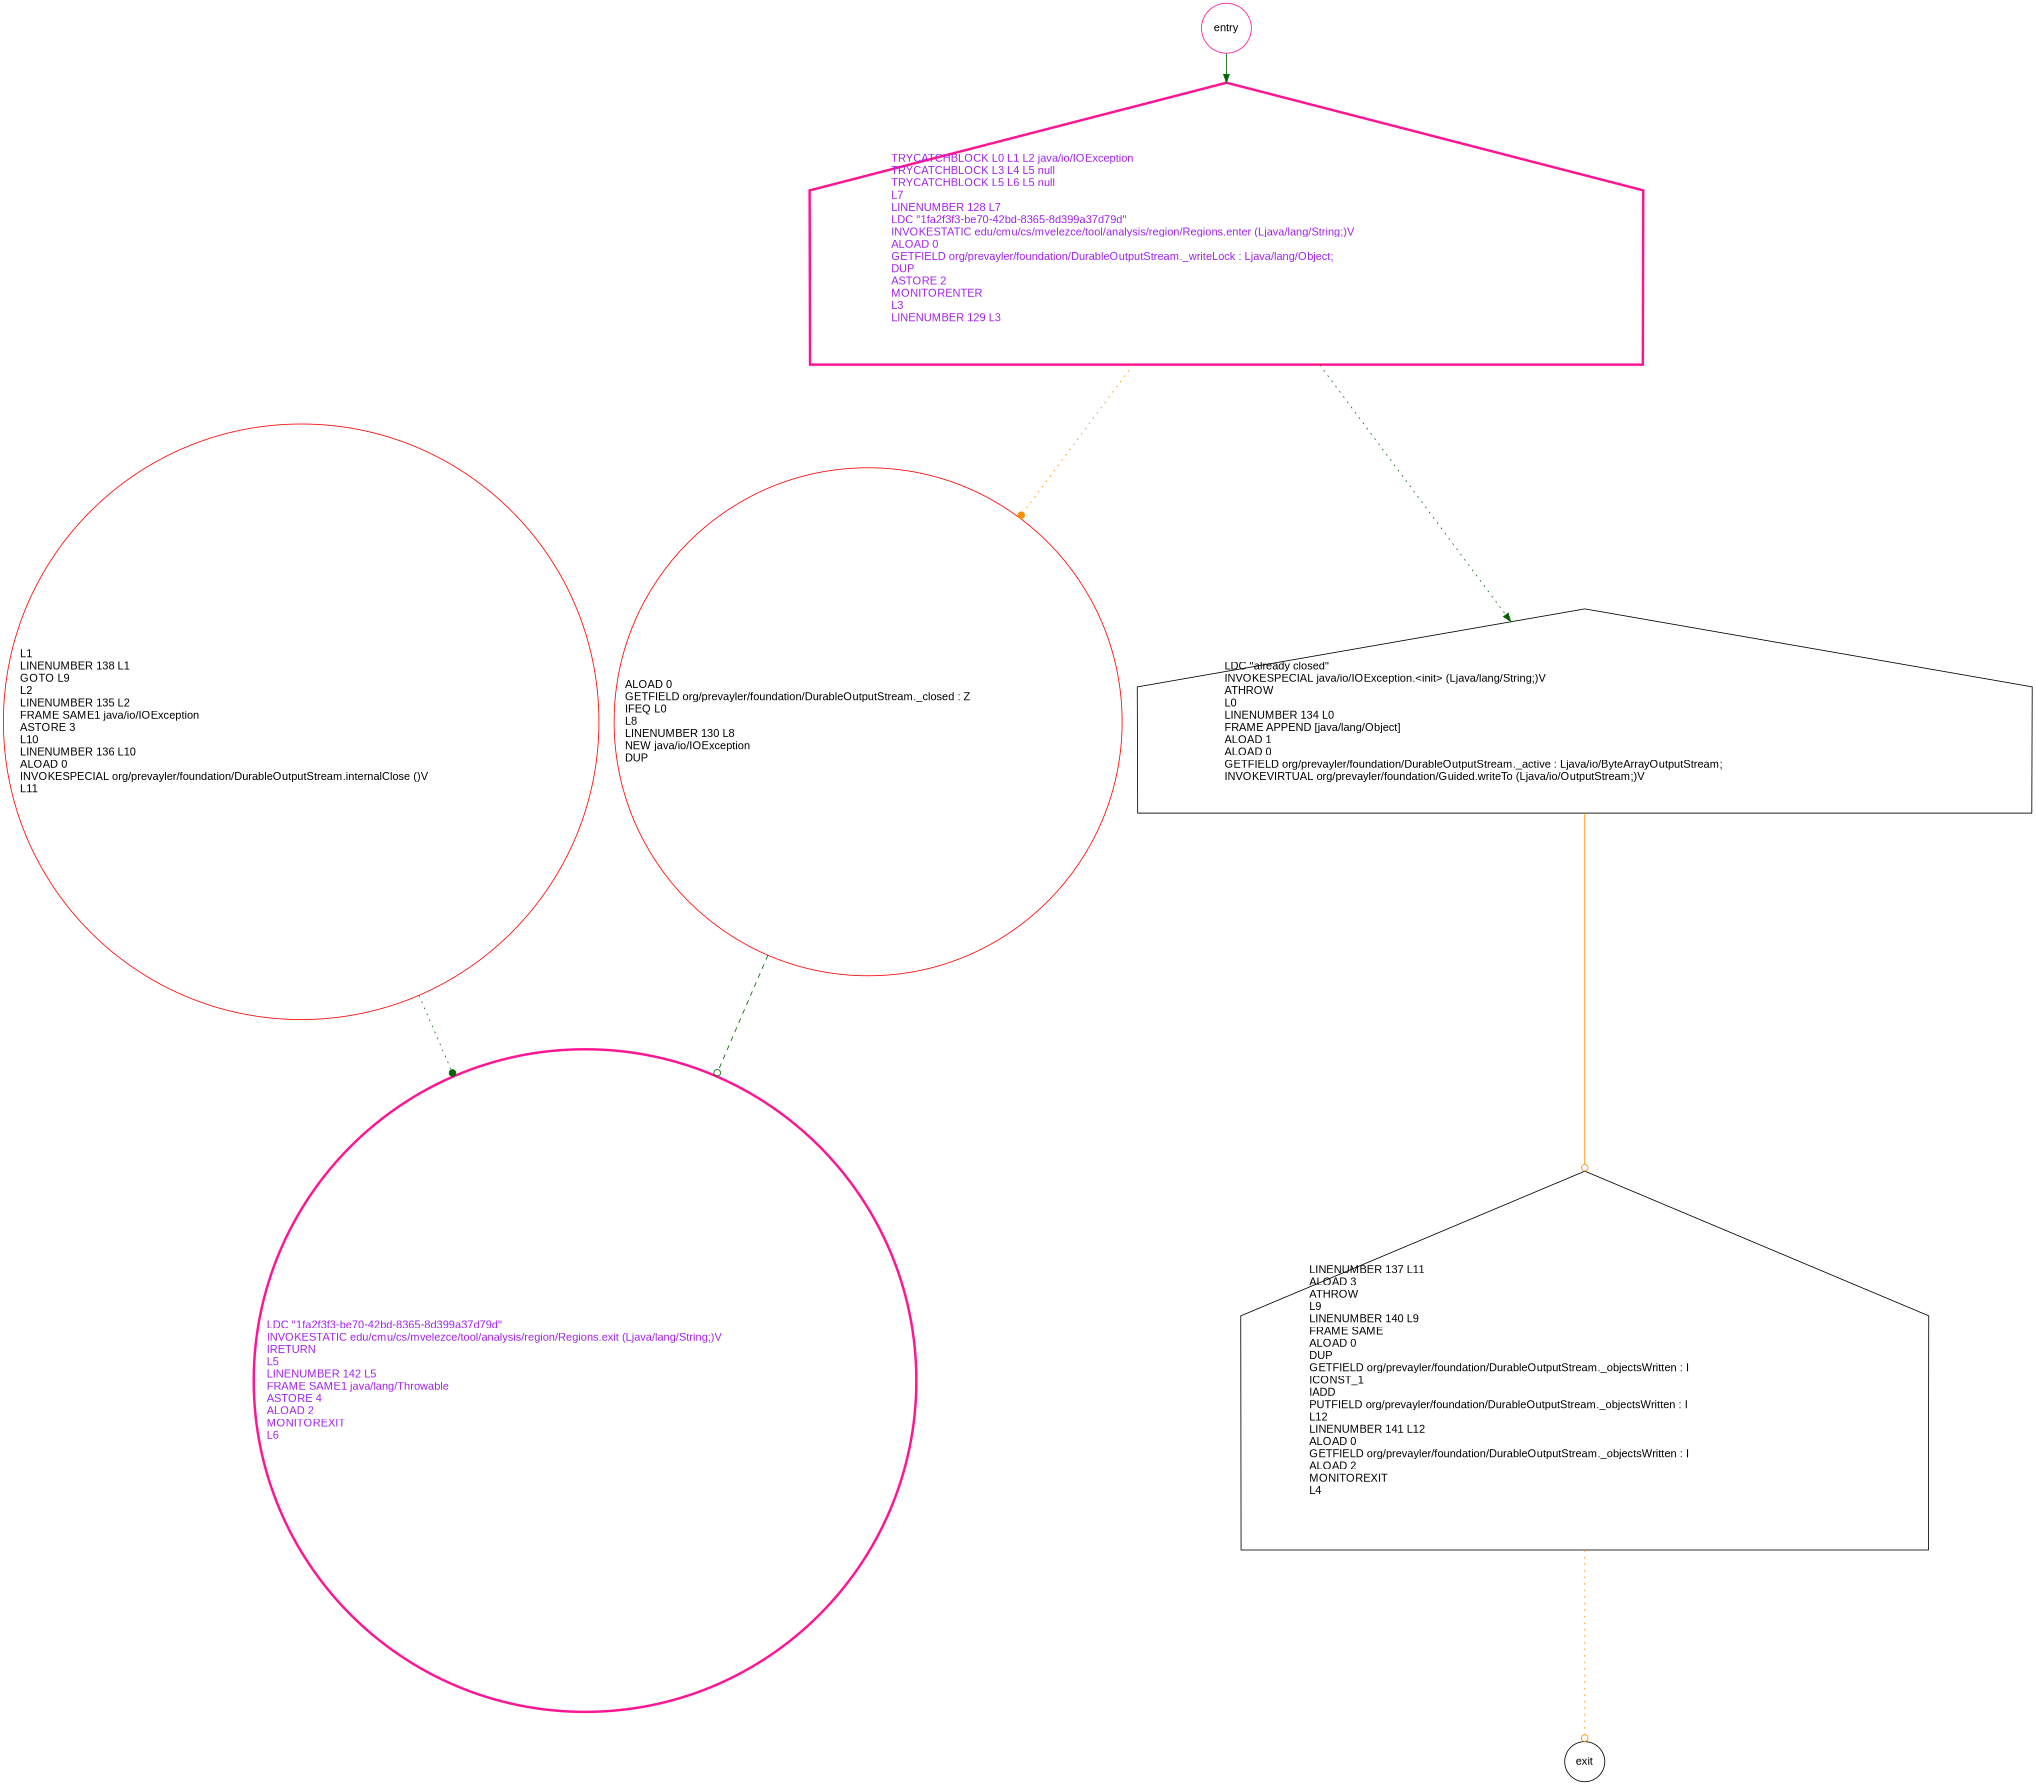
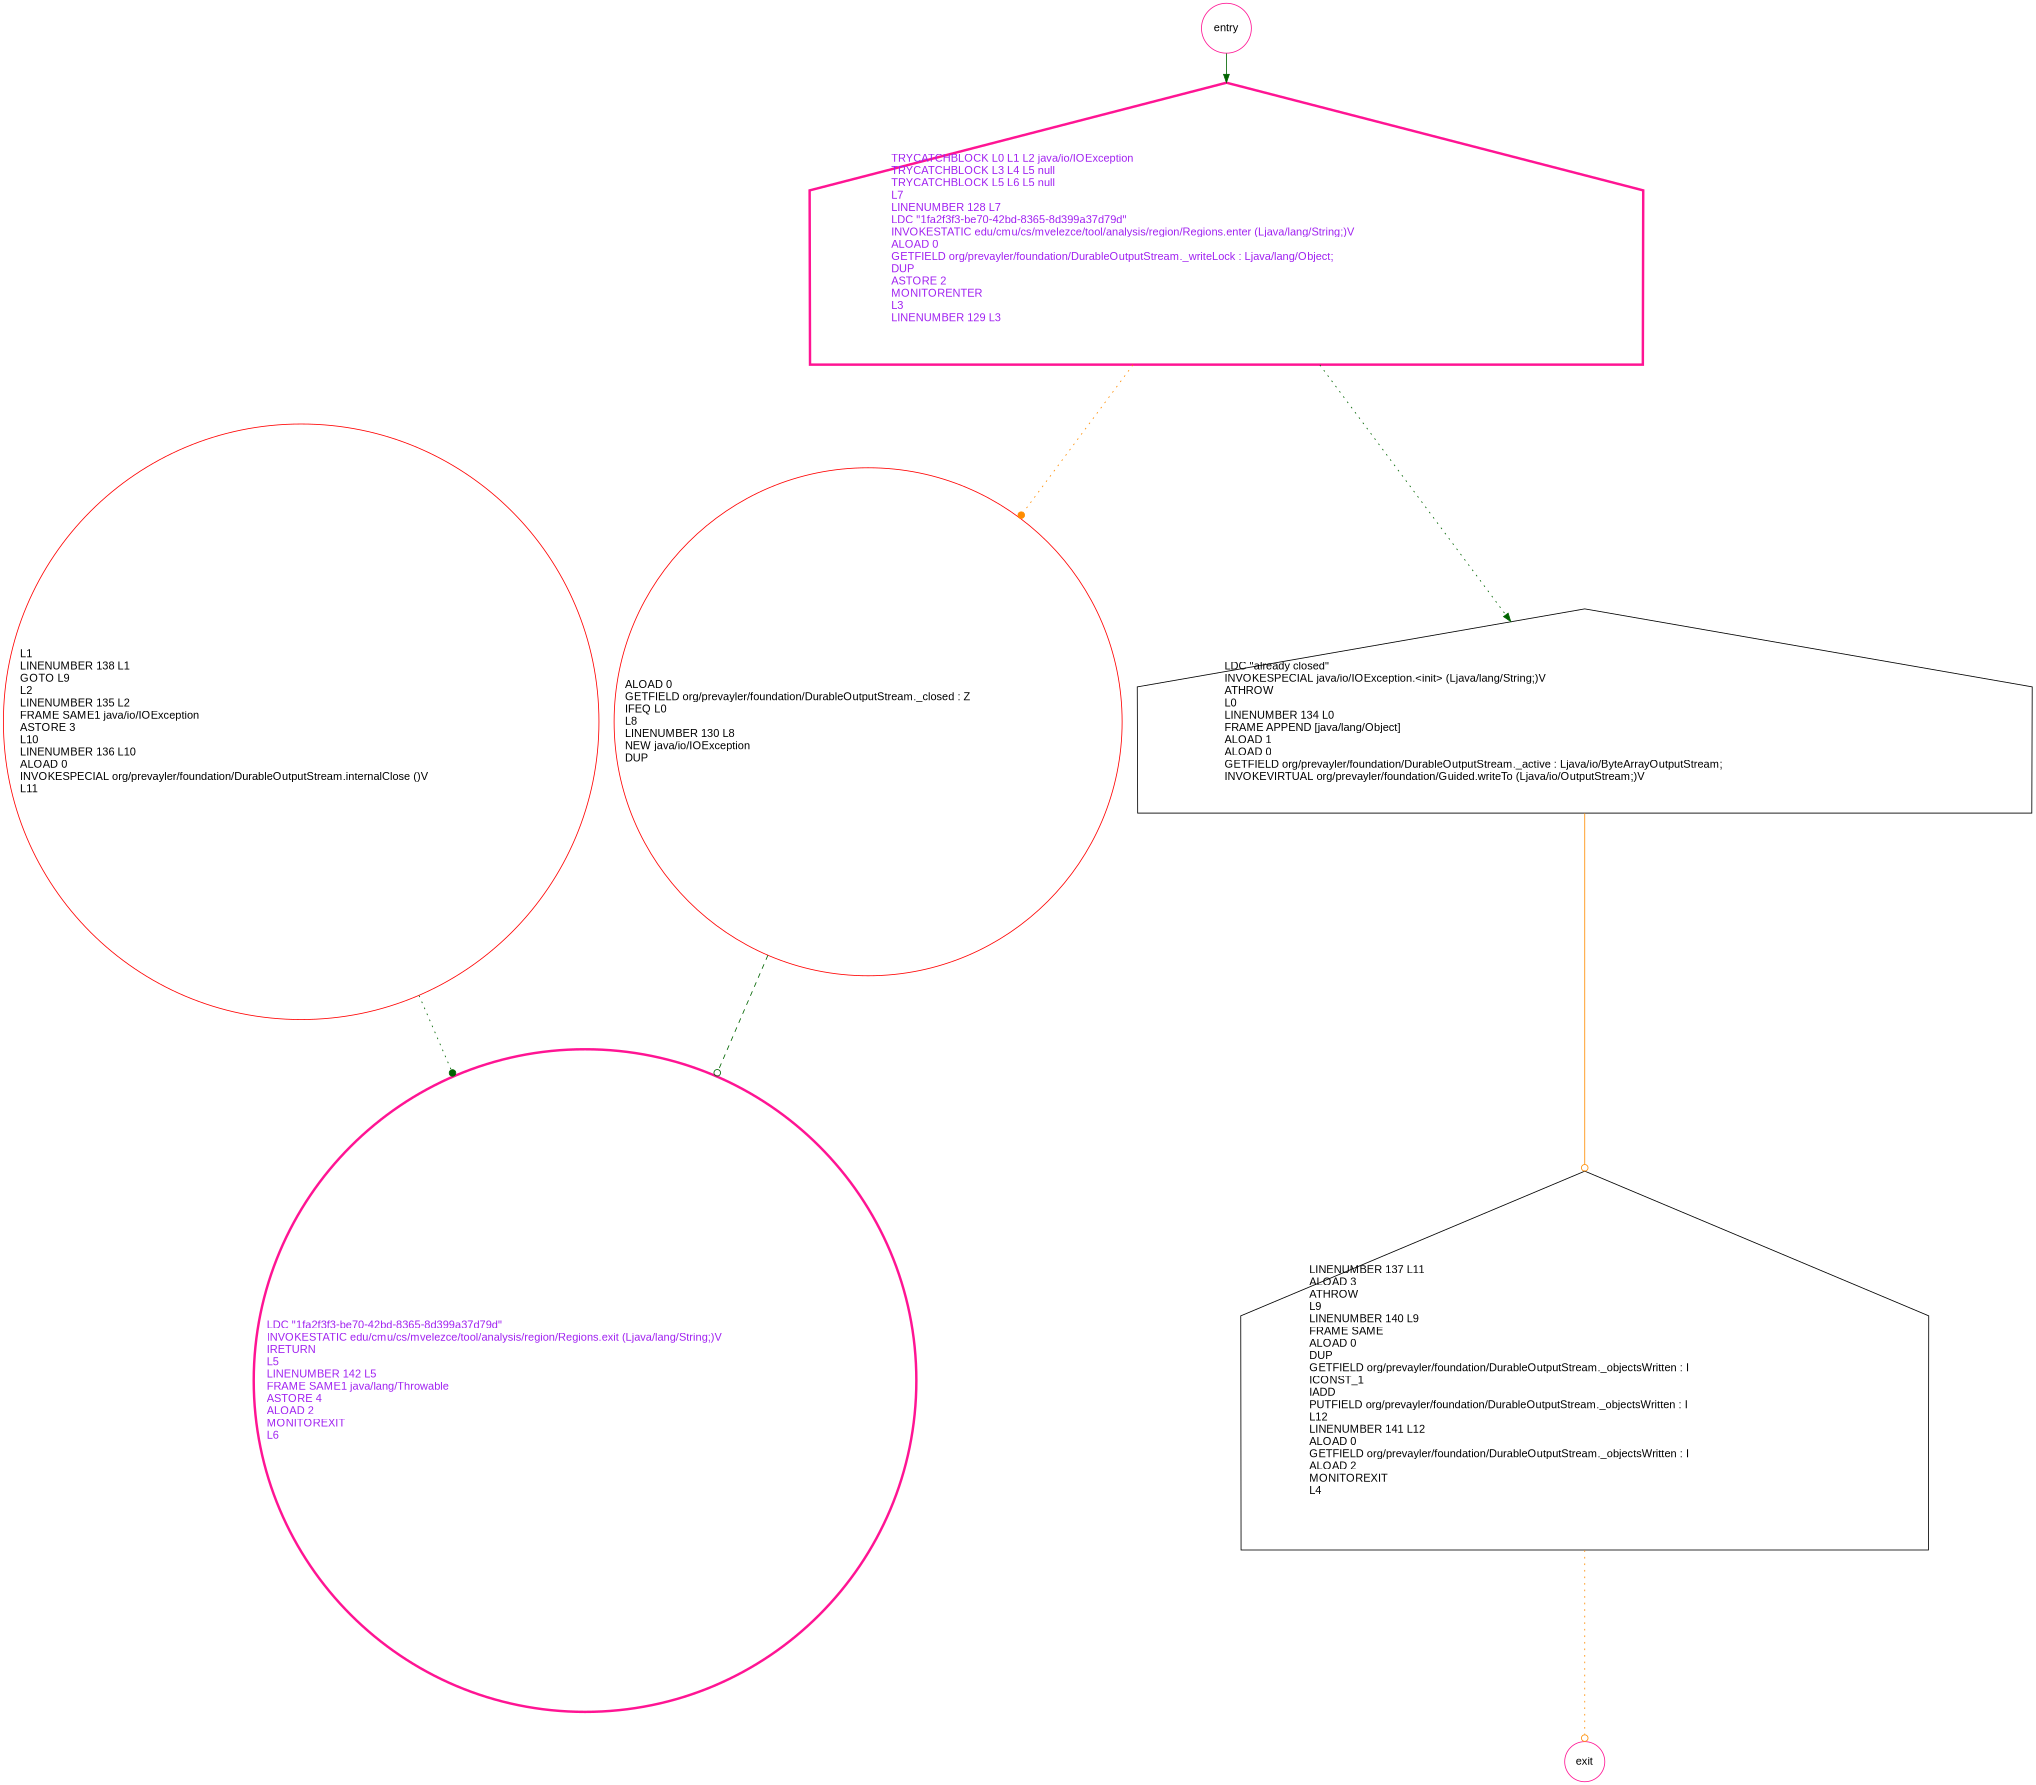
node "exit": color black -> deeppink
